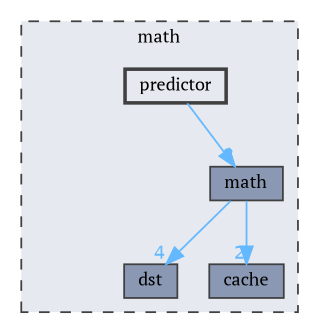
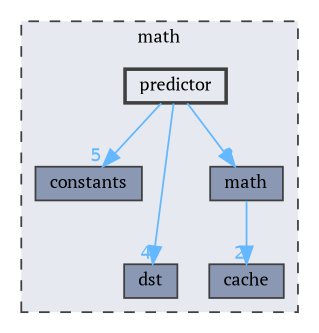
node "constants": added
edge "math" -> "dst": now "predictor" -> "dst"
